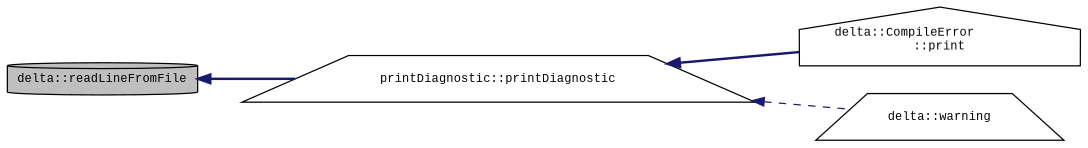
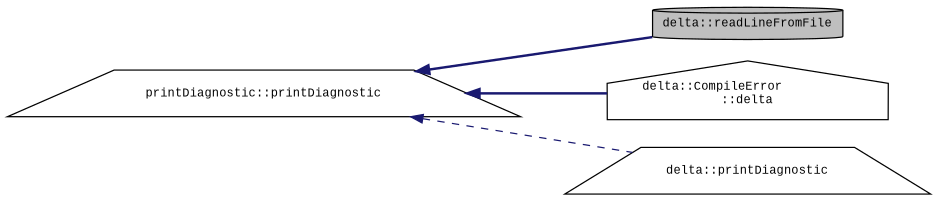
node "delta::CompileError ::print": label "delta::CompileError ::print" -> "delta::CompileError ::delta"
edge "printDiagnostic::printDiagnostic" -> "delta::readLineFromFile": reversed
node "delta::warning": label "delta::warning" -> "delta::printDiagnostic"
